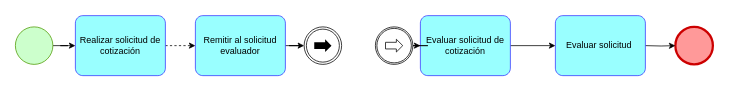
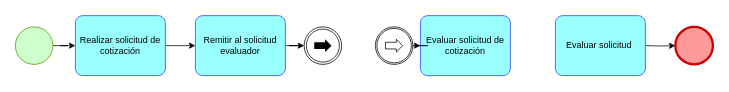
edge "Realizar solicitud de cotización" -> "Remitir al solicitud evaluador": style dashed -> solid
edge "Evaluar solicitud de cotización" -> "Evaluar solicitud": removed
